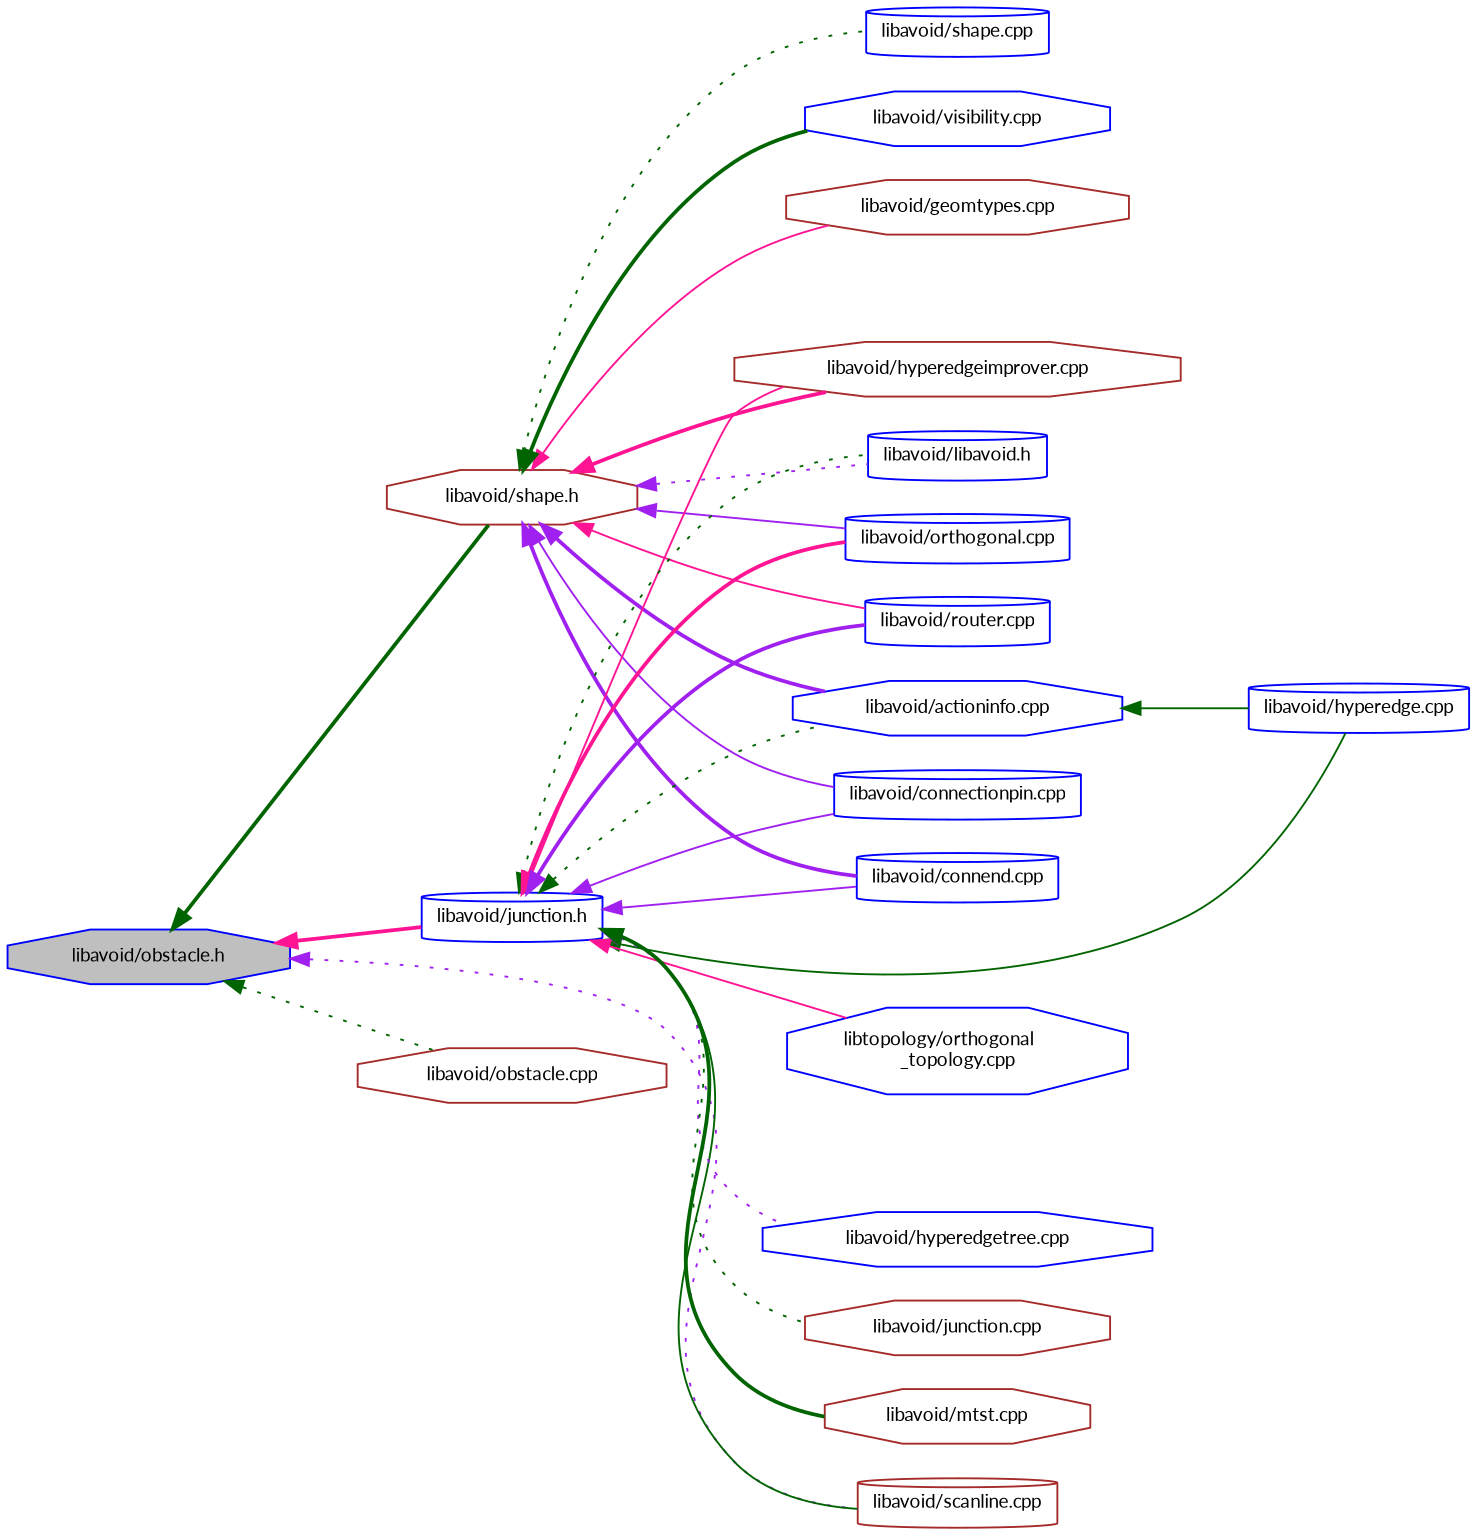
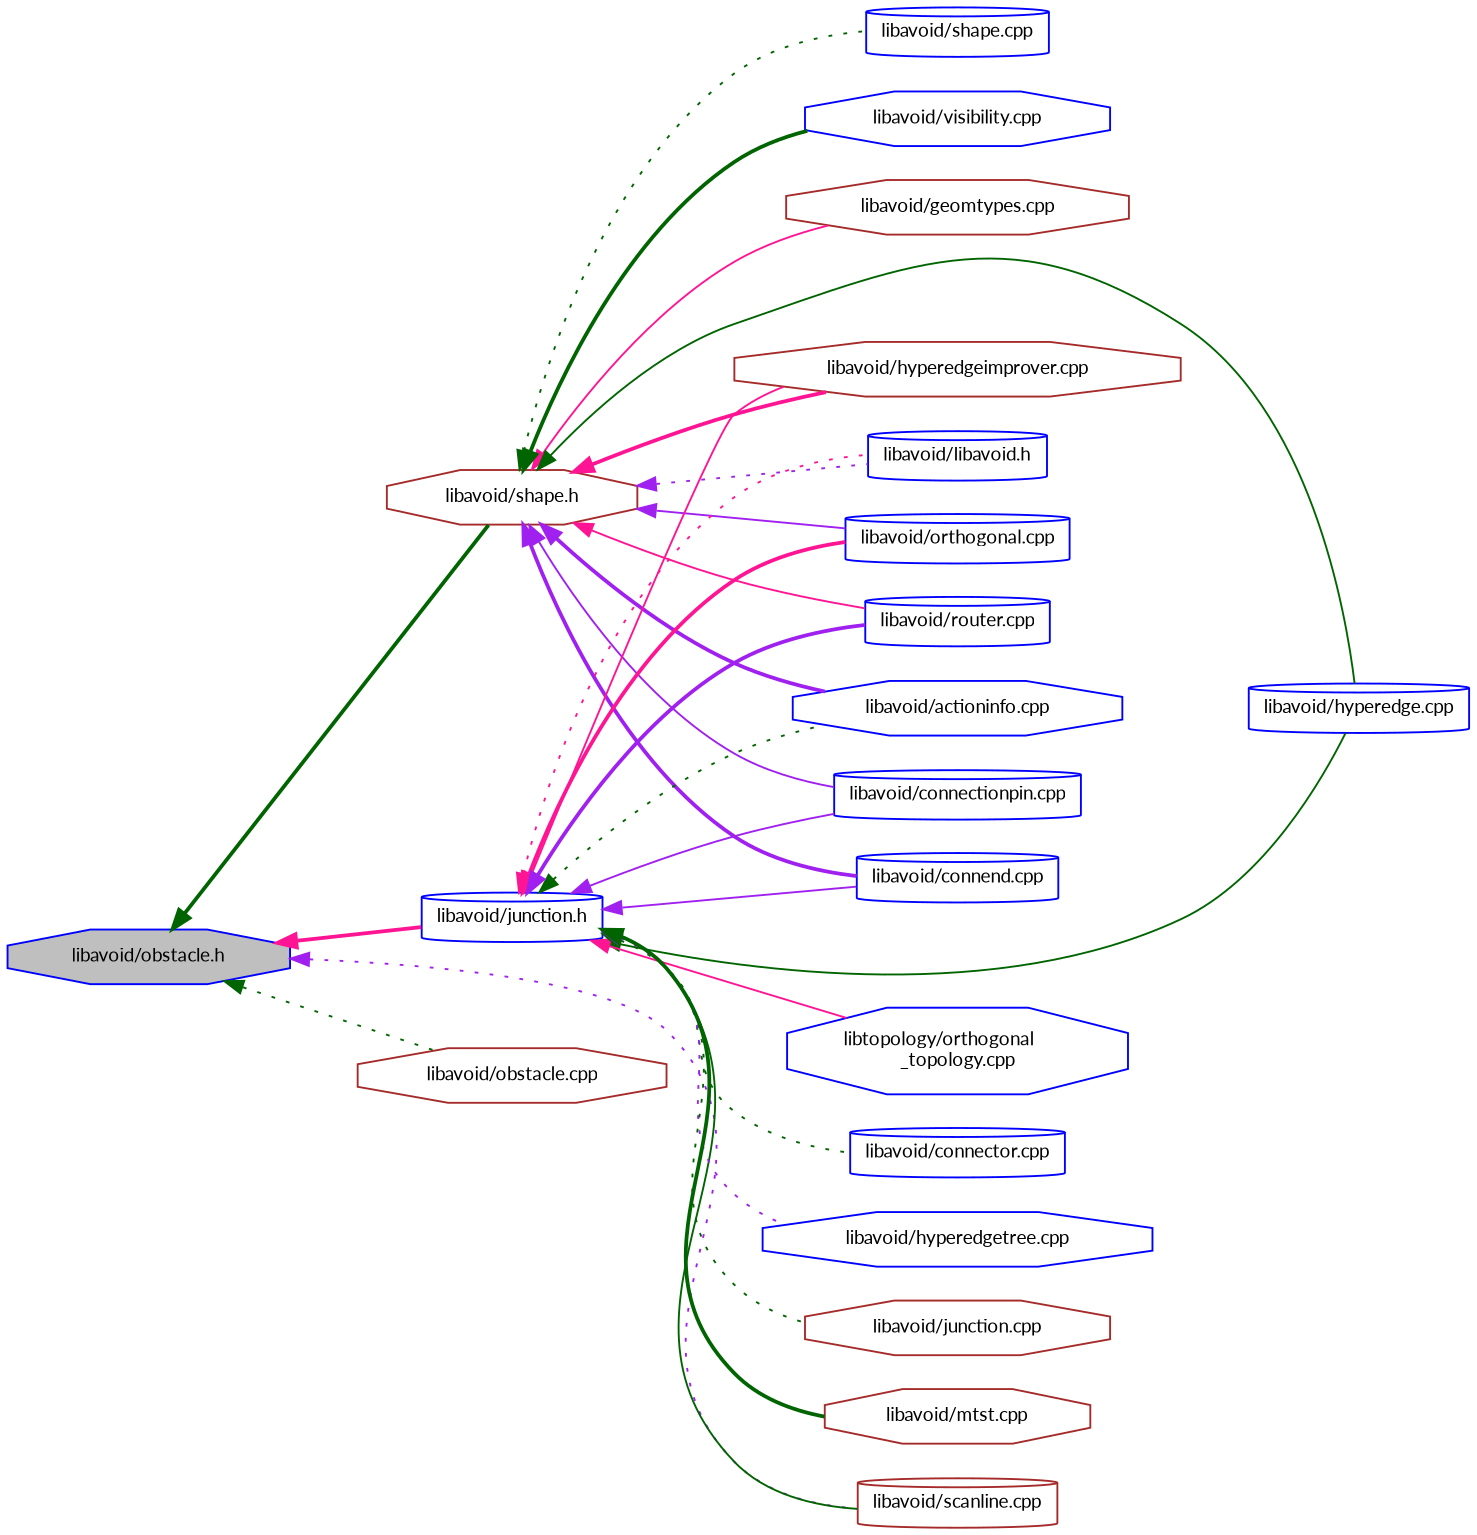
edge "libavoid/libavoid.h" -> "libavoid/junction.h": color darkgreen -> deeppink
edge "libavoid/hyperedge.cpp" -> "libavoid/actioninfo.cpp": now "libavoid/hyperedge.cpp" -> "libavoid/shape.h"
node "libavoid/connector.cpp": added
